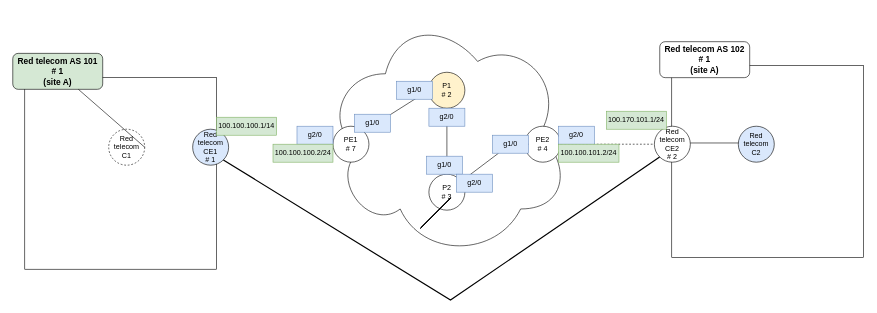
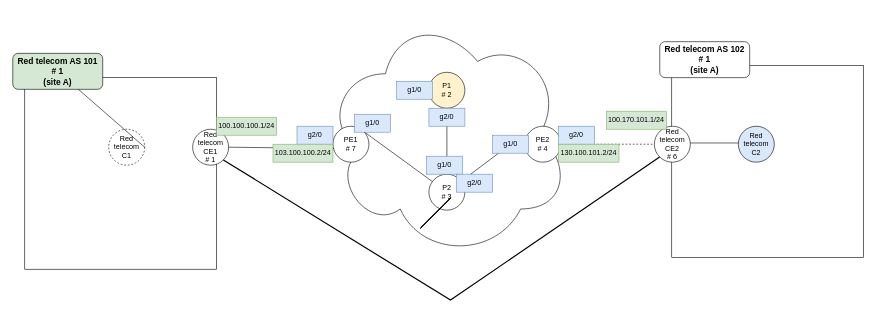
edge "P1 # 2" -- "PE1 # 7": now "P2 # 3" -- "PE1 # 7"
node "100.100.100.1/14": label "100.100.100.1/14" -> "100.100.100.1/24"
node "Red telecom CE2 # 2": label "Red telecom CE2 # 2" -> "Red telecom CE2 # 6"
node "Red telecom CE1 # 1": fillcolor #dae8fc -> #ffffff
edge "PE1 # 7" -- "Red telecom CE1 # 1": added
node "100.100.100.2/24": label "100.100.100.2/24" -> "103.100.100.2/24"
node "100.100.101.2/24": label "100.100.101.2/24" -> "130.100.101.2/24"
